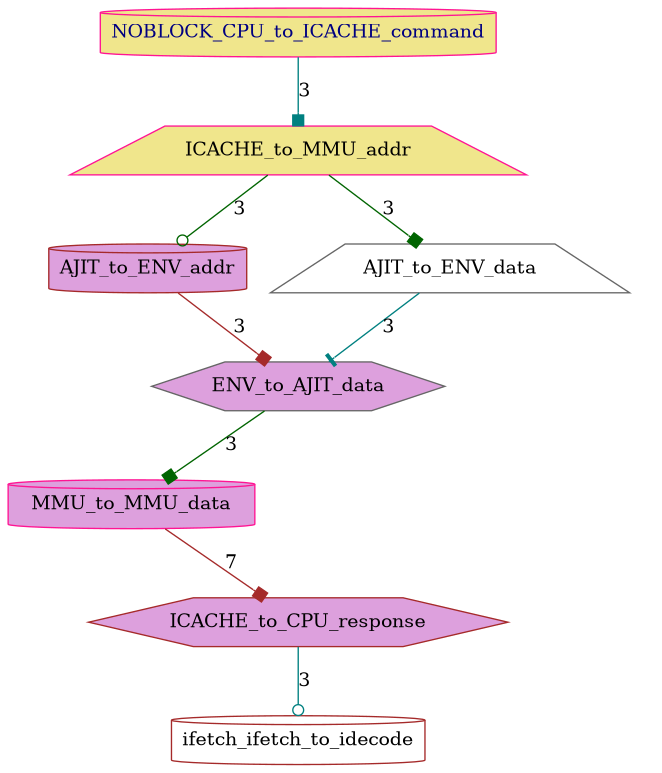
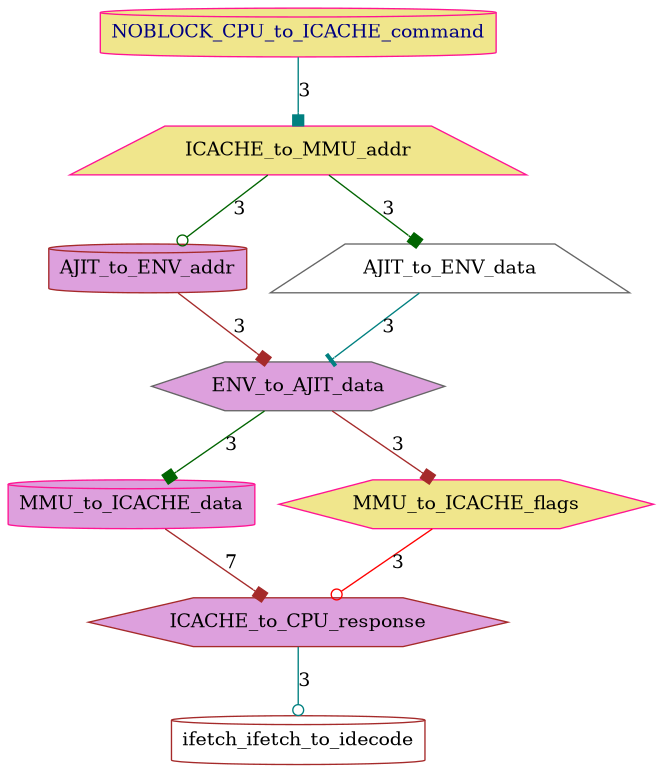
node "MMU_to_MMU_data": label "MMU_to_MMU_data" -> "MMU_to_ICACHE_data"
node "MMU_to_ICACHE_flags": added
